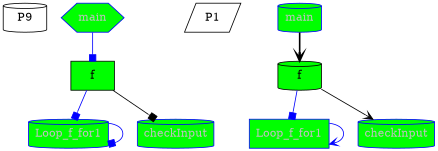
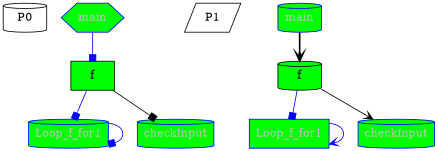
node "P9": label "P9" -> "P0"
